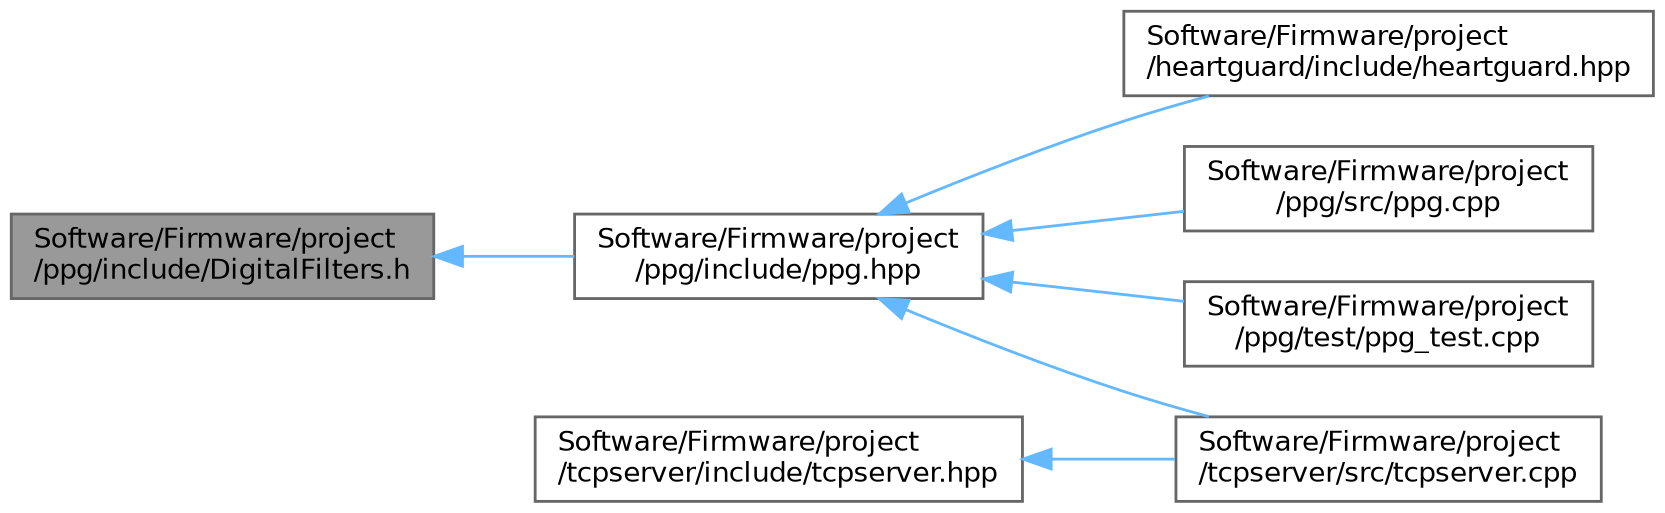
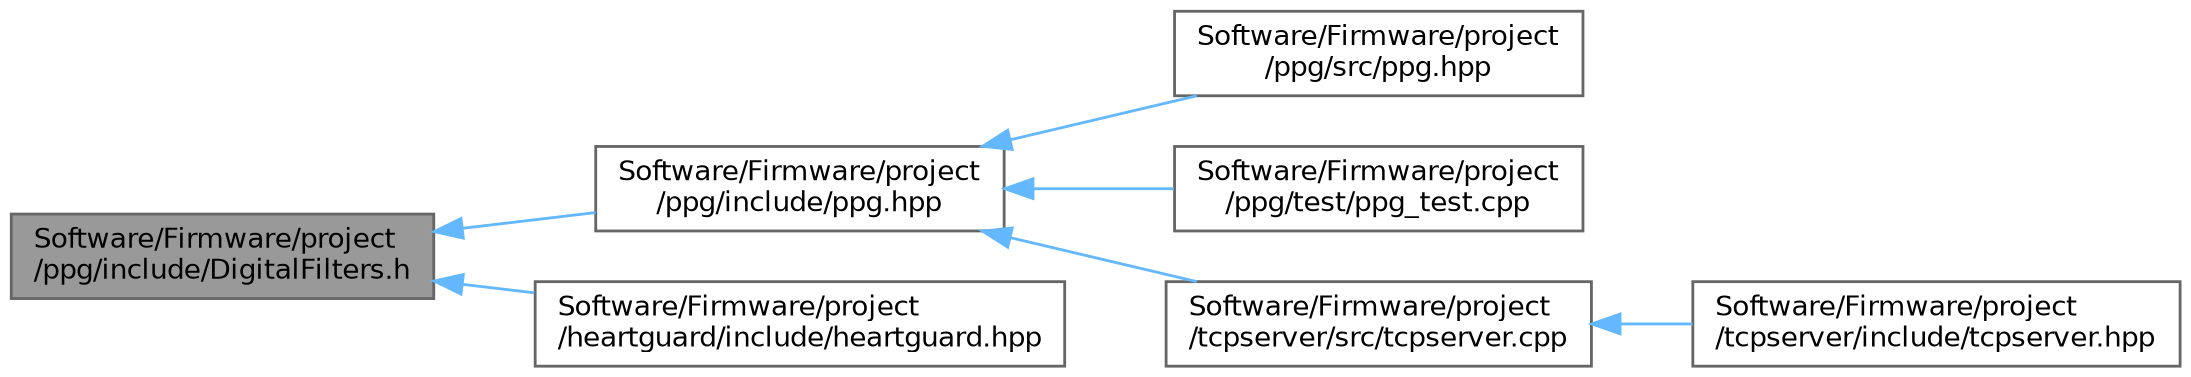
edge "Software/Firmware/project /heartguard/include/heartguard.hpp" -> "Software/Firmware/project /ppg/include/ppg.hpp": now "Software/Firmware/project /heartguard/include/heartguard.hpp" -> "Software/Firmware/project /ppg/include/DigitalFilters.h"
node "Software/Firmware/project /ppg/src/ppg.cpp": label "Software/Firmware/project /ppg/src/ppg.cpp" -> "Software/Firmware/project /ppg/src/ppg.hpp"
edge "Software/Firmware/project /tcpserver/src/tcpserver.cpp" -> "Software/Firmware/project /tcpserver/include/tcpserver.hpp": reversed
